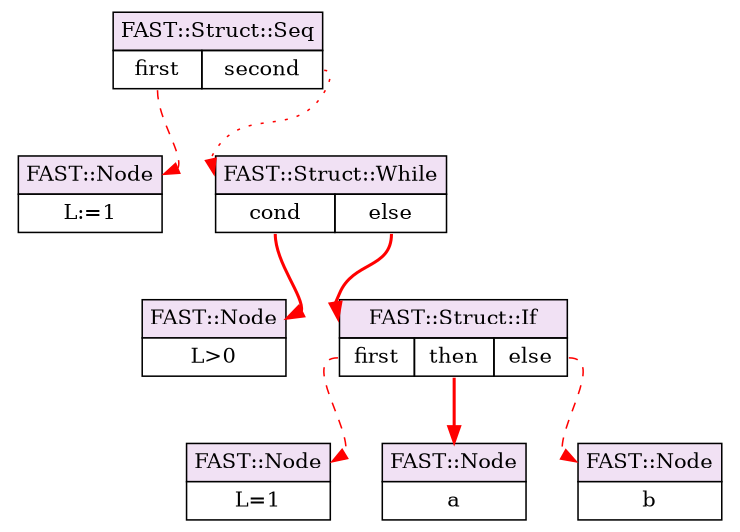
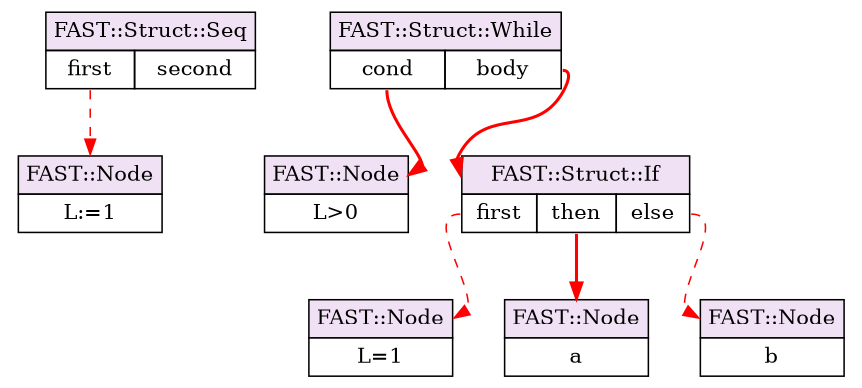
edge "FAST::Struct::Seq" -> "FAST::Struct::While": removed
node "FAST::Struct::While": text "else" -> "body"
